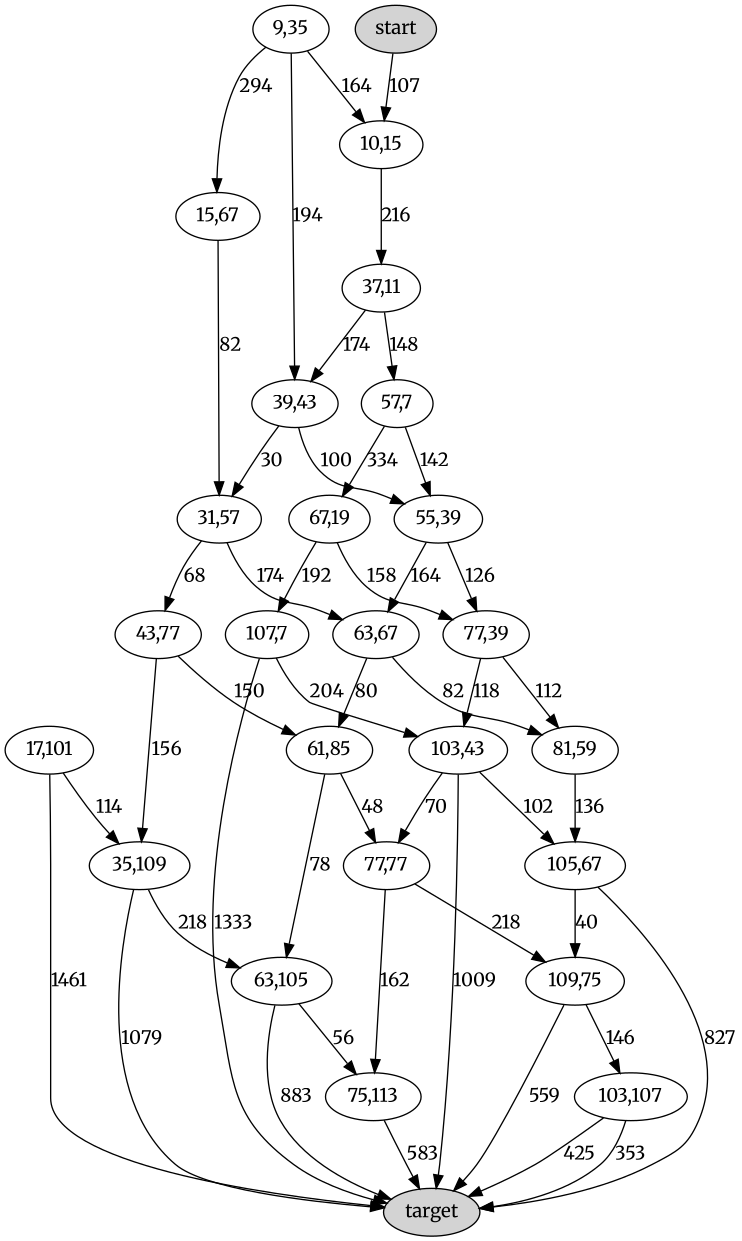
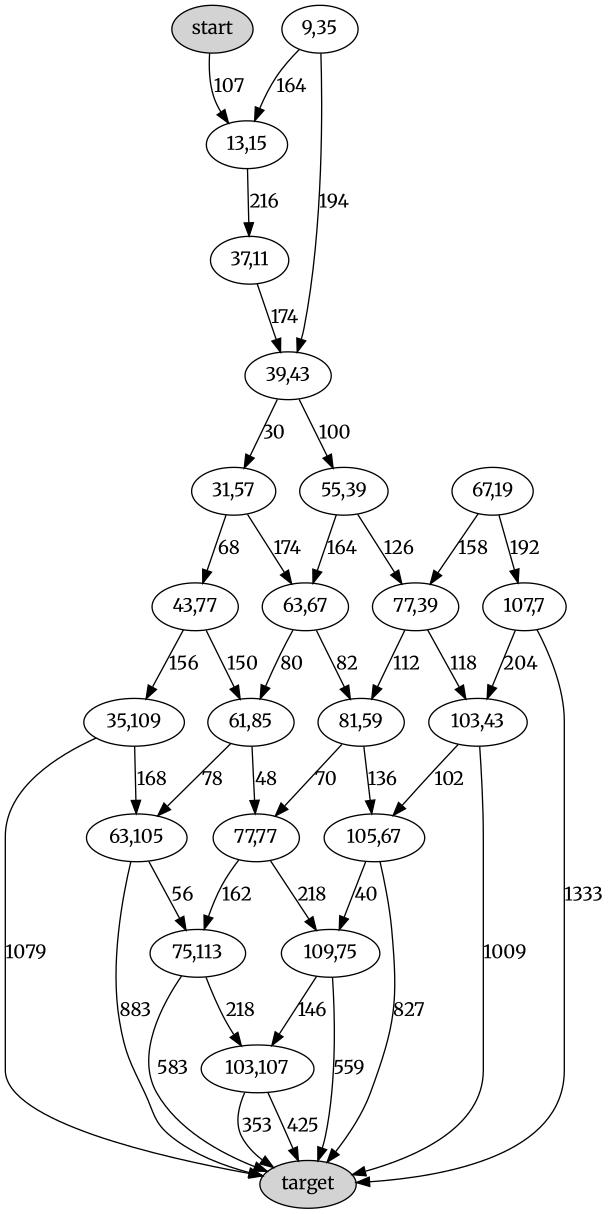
node "10,15": label "10,15" -> "13,15"
node "15,67": removed
node "57,7": removed
node "17,101": removed
edge "103,43" -> "77,77": now "81,59" -> "77,77"
edge "35,109" -> "63,105": label "218" -> "168"
edge "75,113" -> "103,107": added, label "218"
